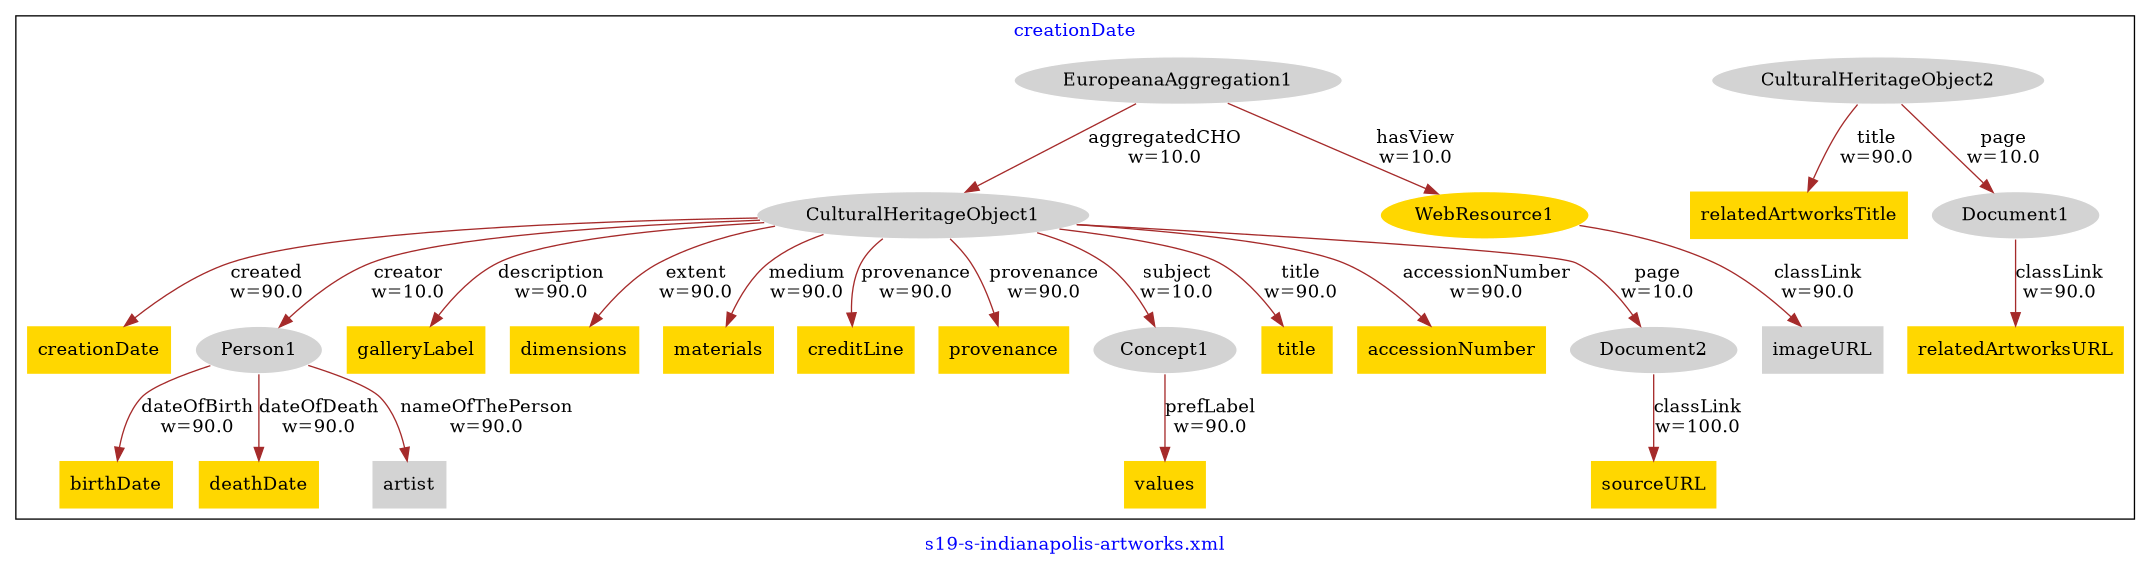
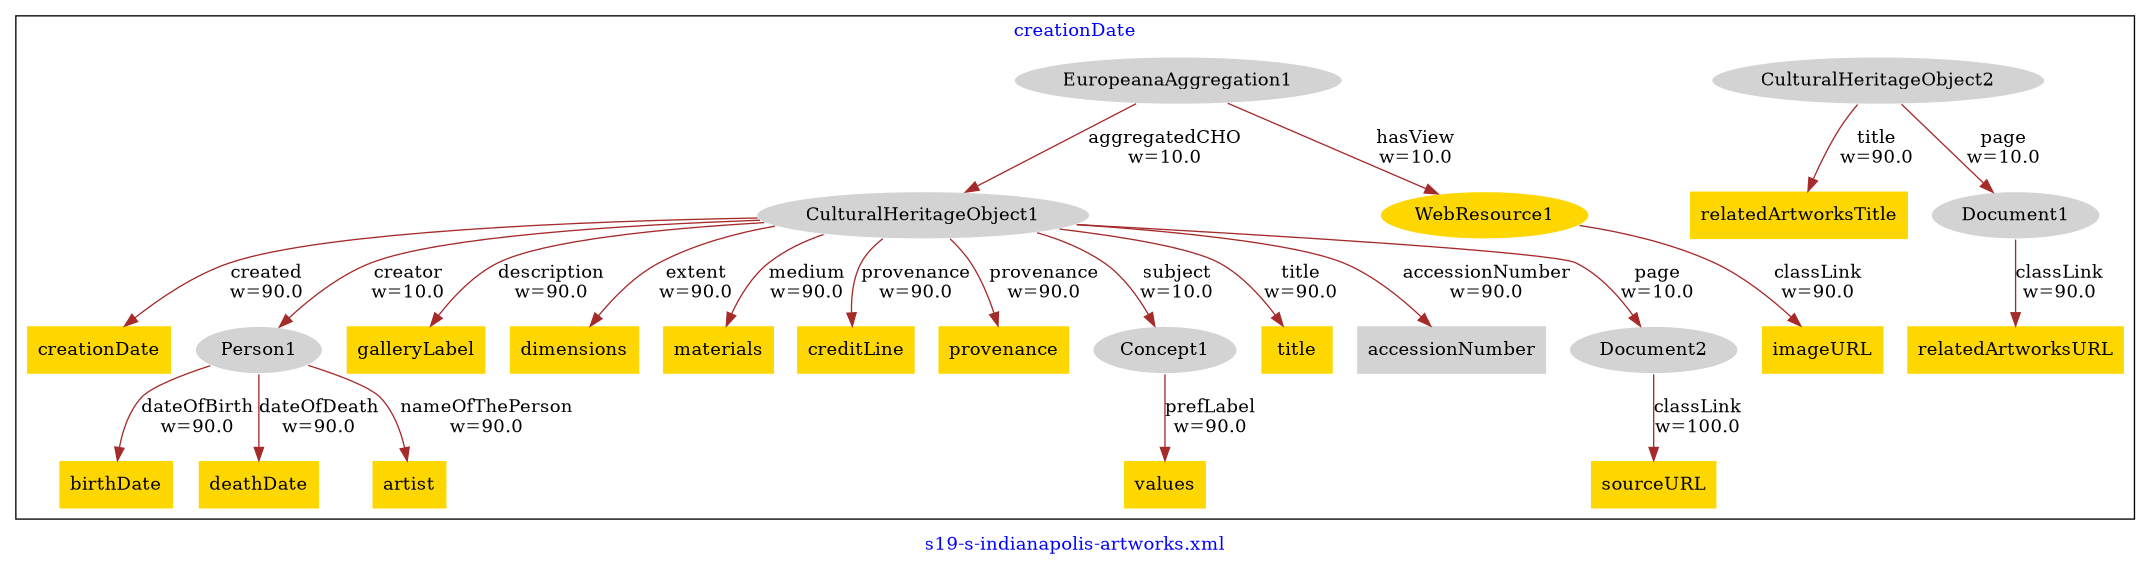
node "accessionNumber": fillcolor gold -> lightgray
node "imageURL": fillcolor lightgray -> gold
node "artist": fillcolor lightgray -> gold
